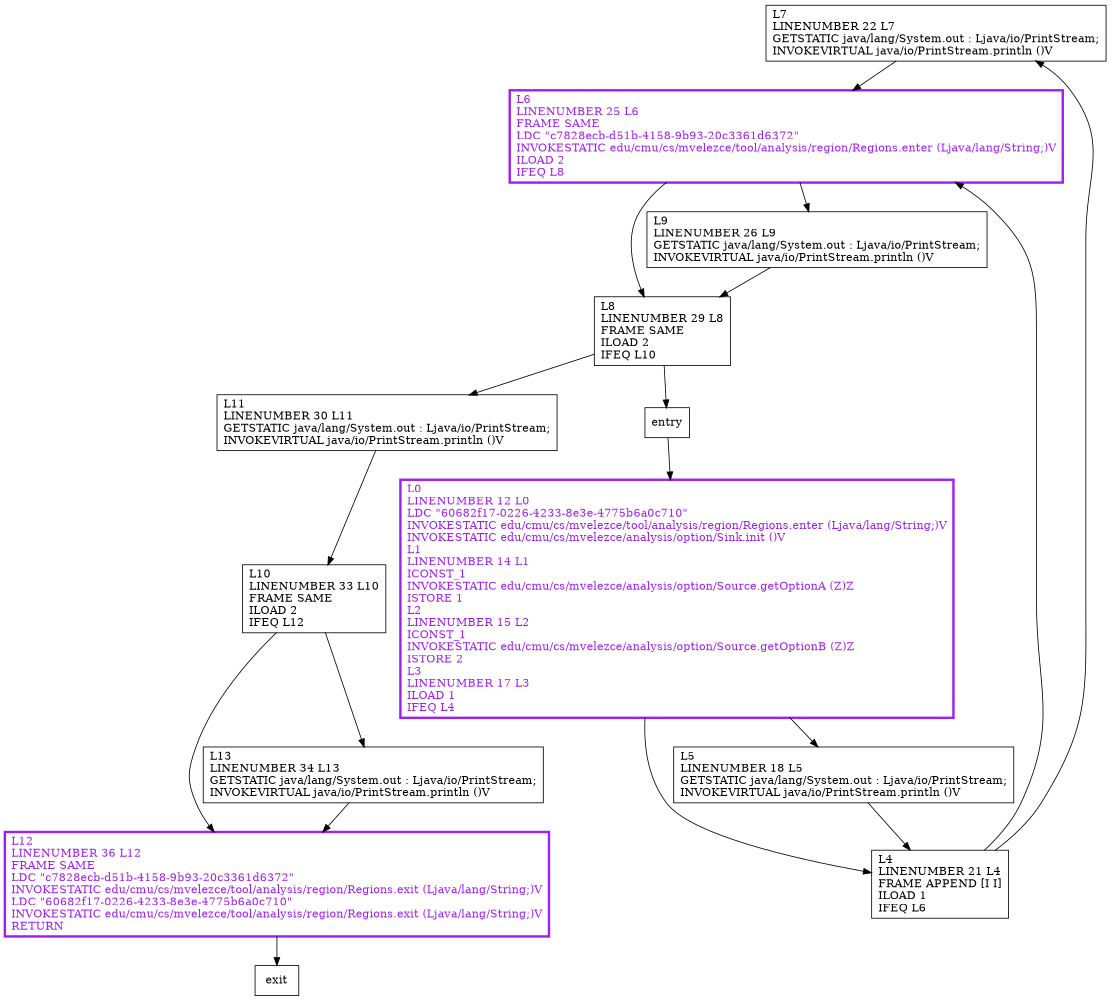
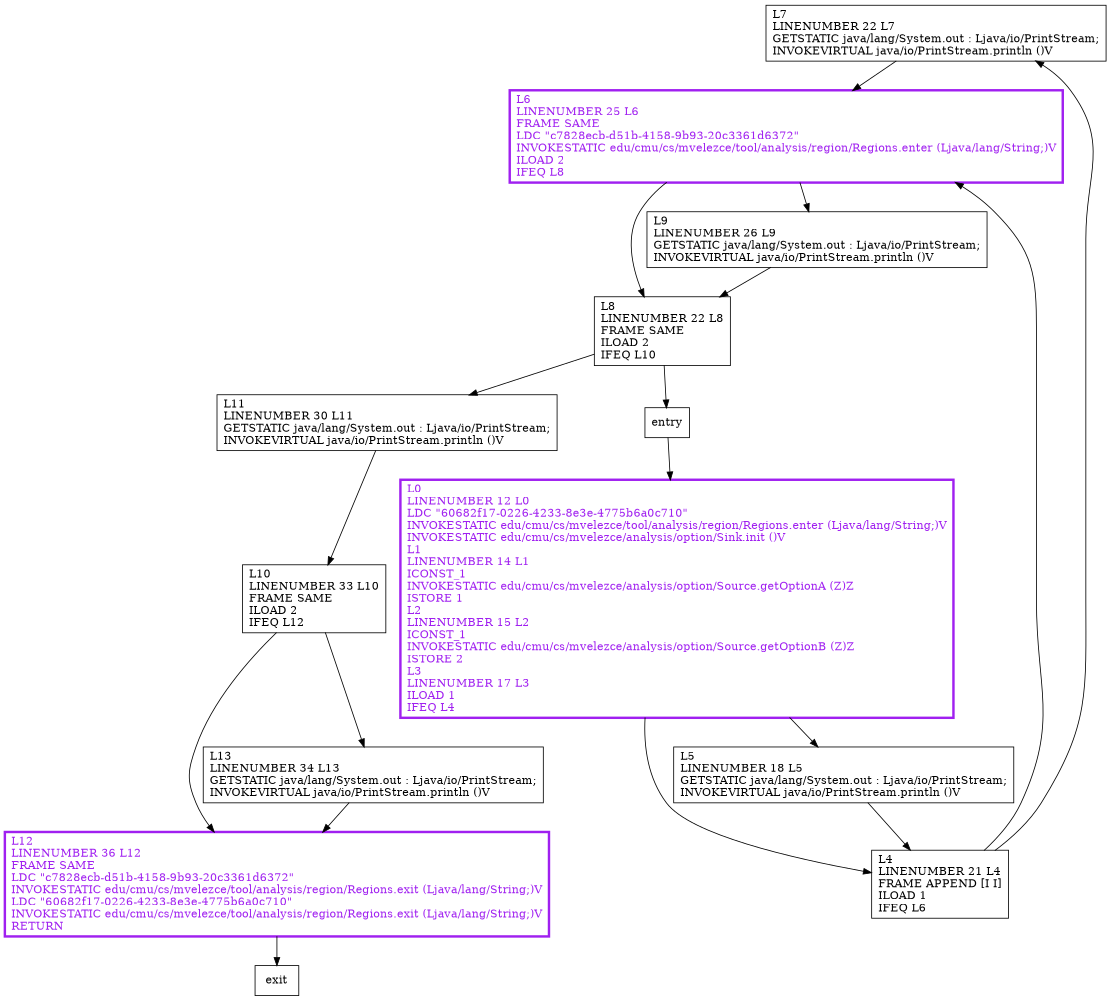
node "L8 LINENUMBER 29 L8 FRAME SAME ILOAD 2 IFEQ L10": label "L8 LINENUMBER 29 L8 FRAME SAME ILOAD 2 IFEQ L10" -> "L8 LINENUMBER 22 L8 FRAME SAME ILOAD 2 IFEQ L10"
